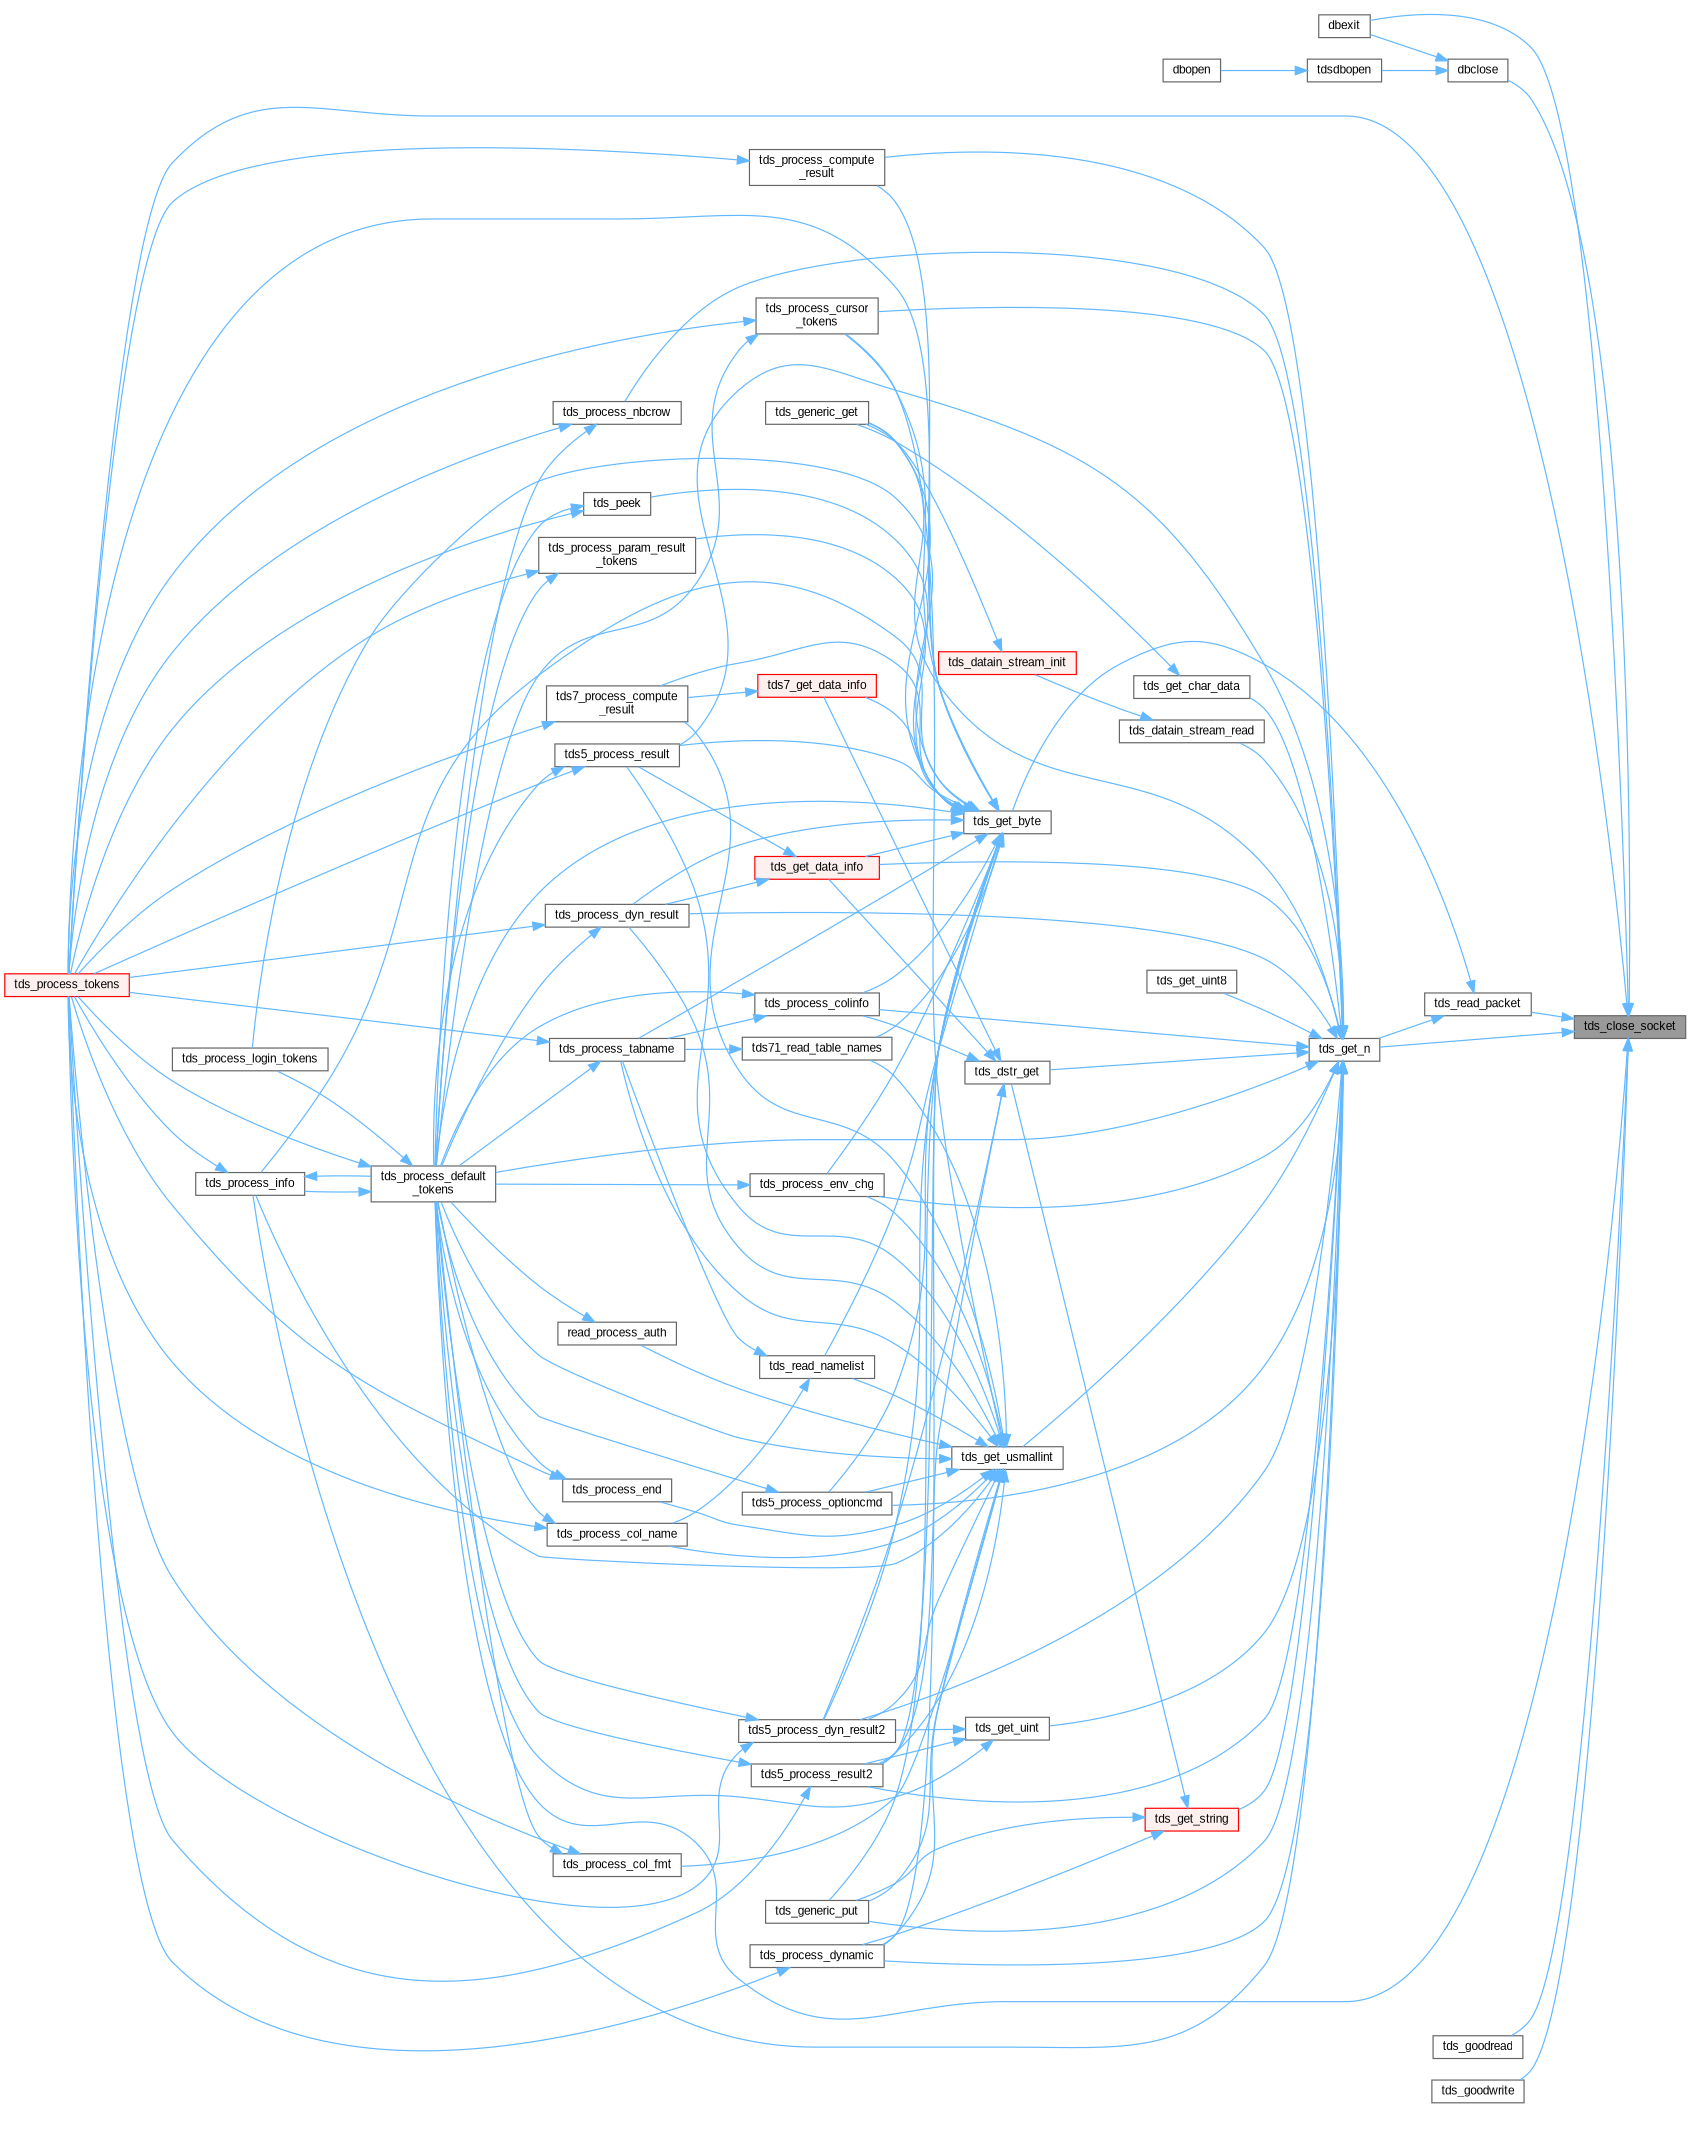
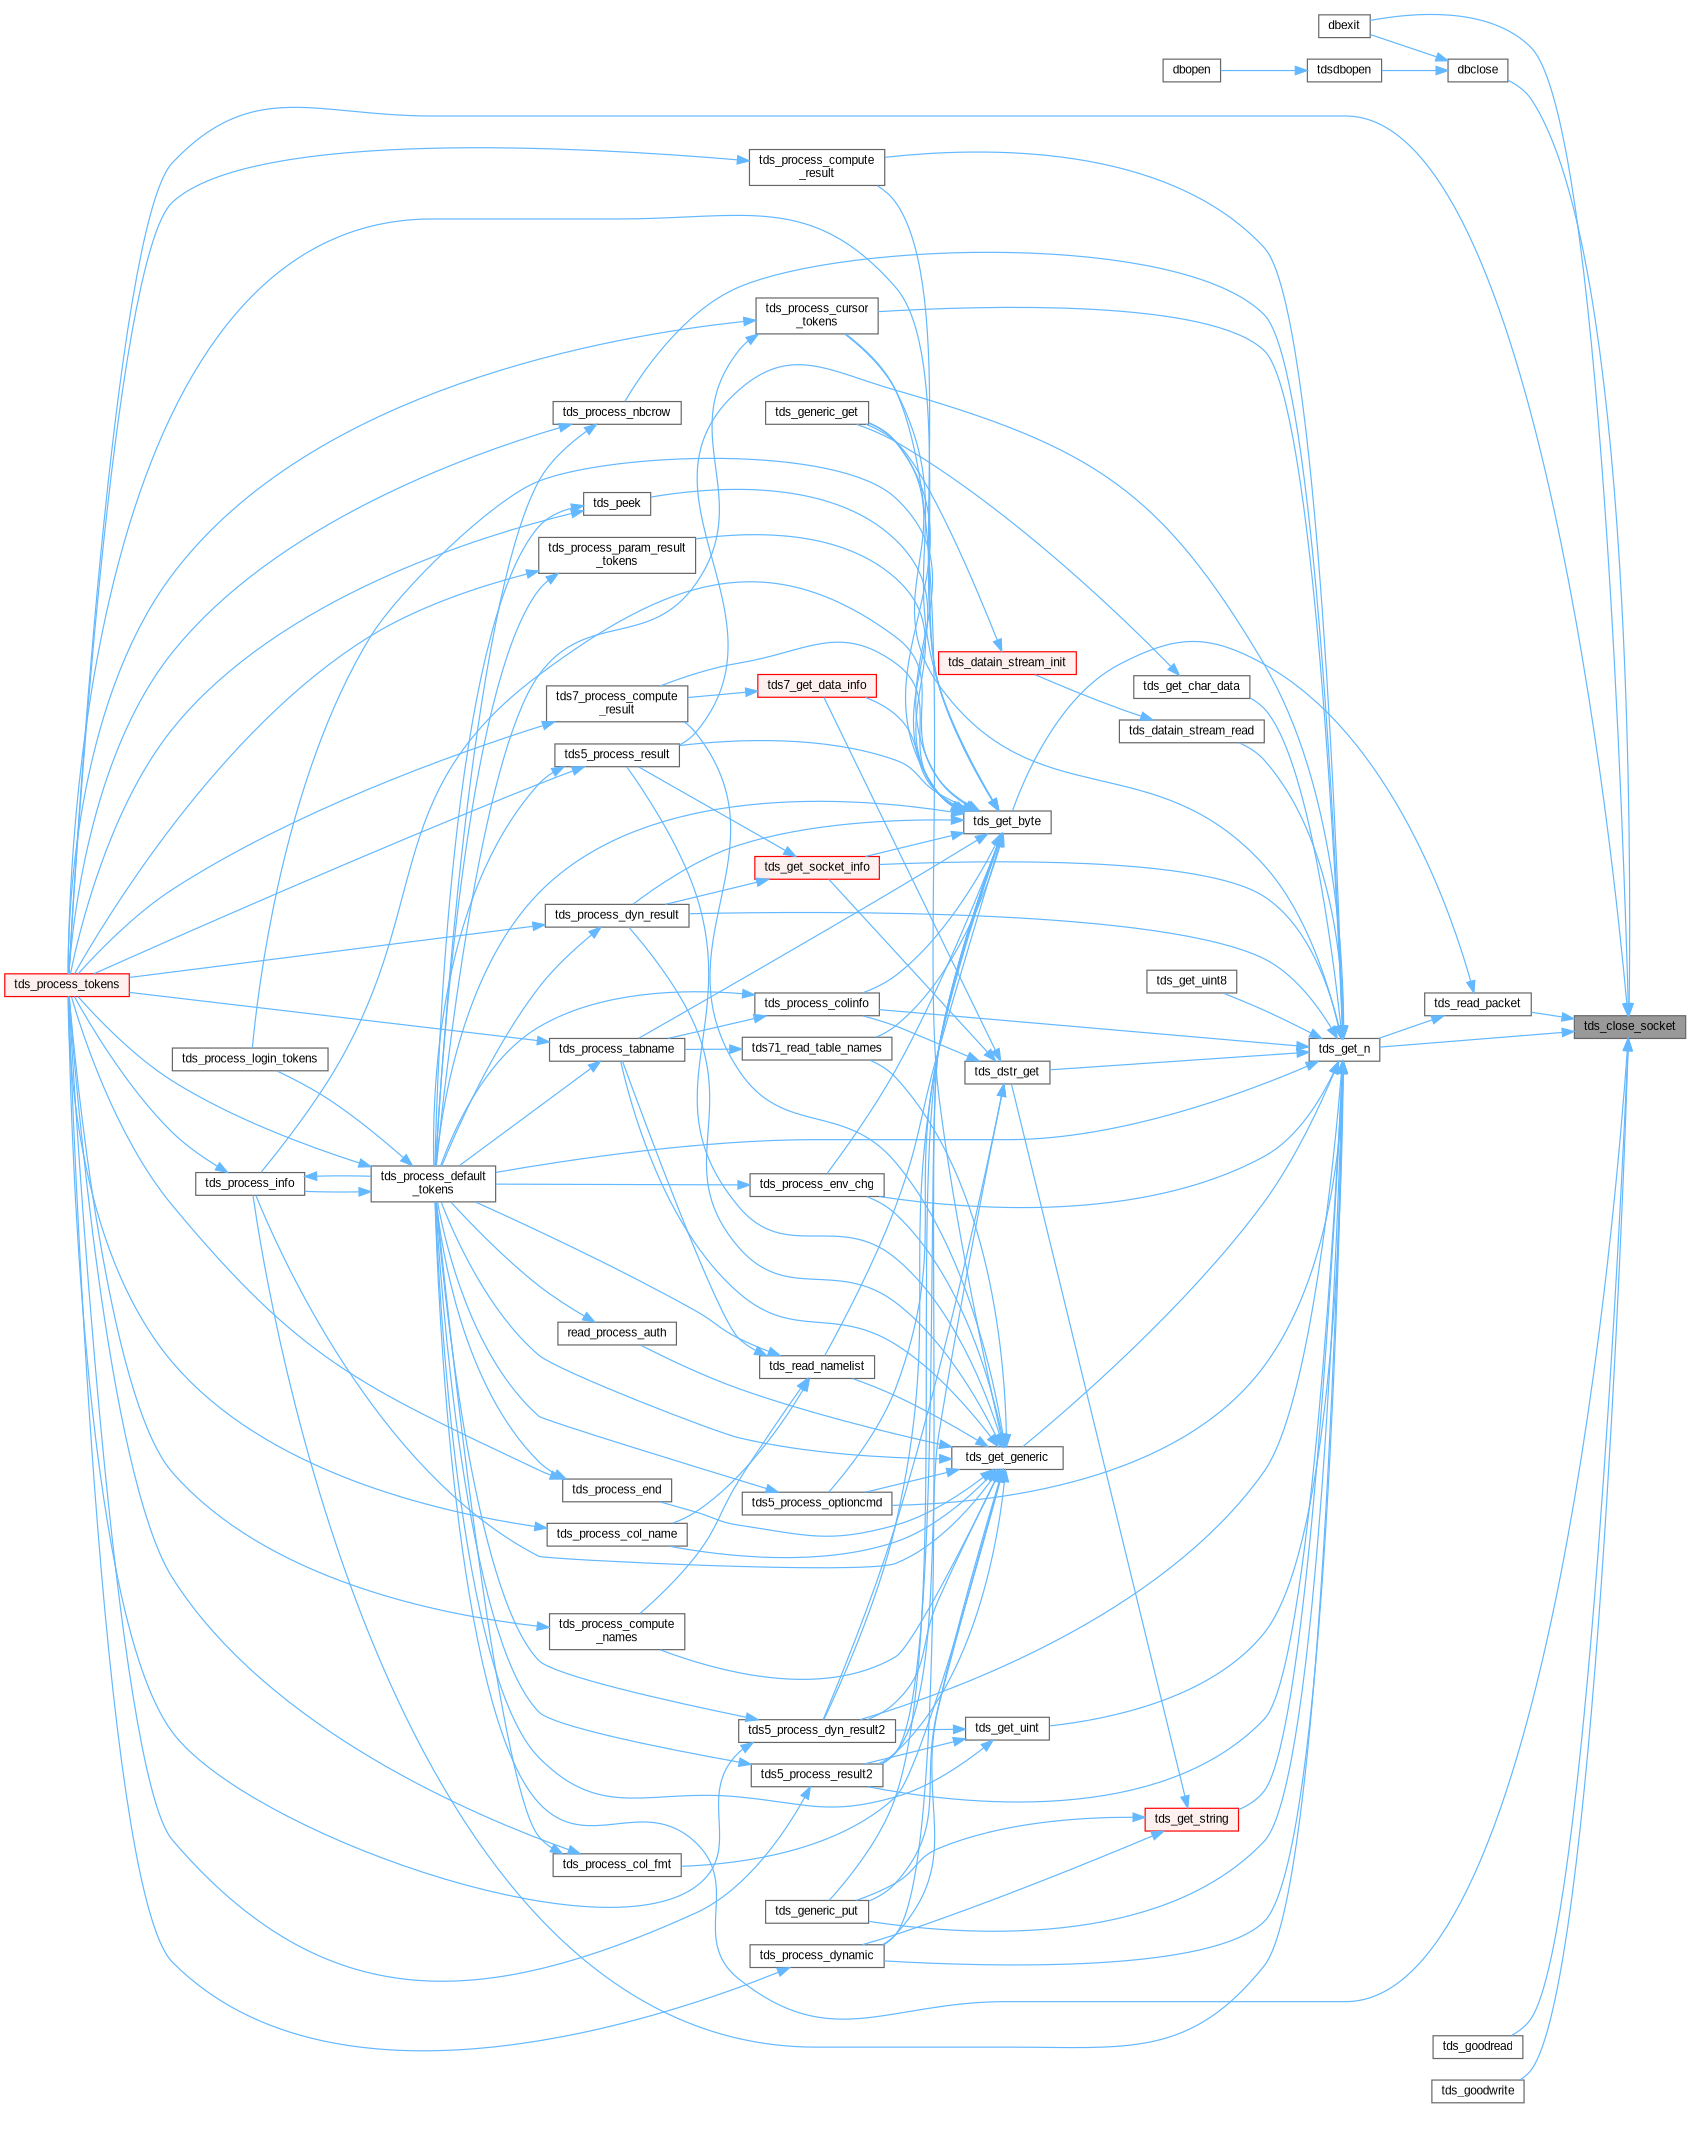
node "tds_get_data_info": label "tds_get_data_info" -> "tds_get_socket_info"
edge "tds_process_default _tokens" -> "tds_process_col_name": now "tds_process_default _tokens" -> "tds_read_namelist"
node "tds_get_usmallint": label "tds_get_usmallint" -> "tds_get_generic"
node "tds_process_compute _names": added
